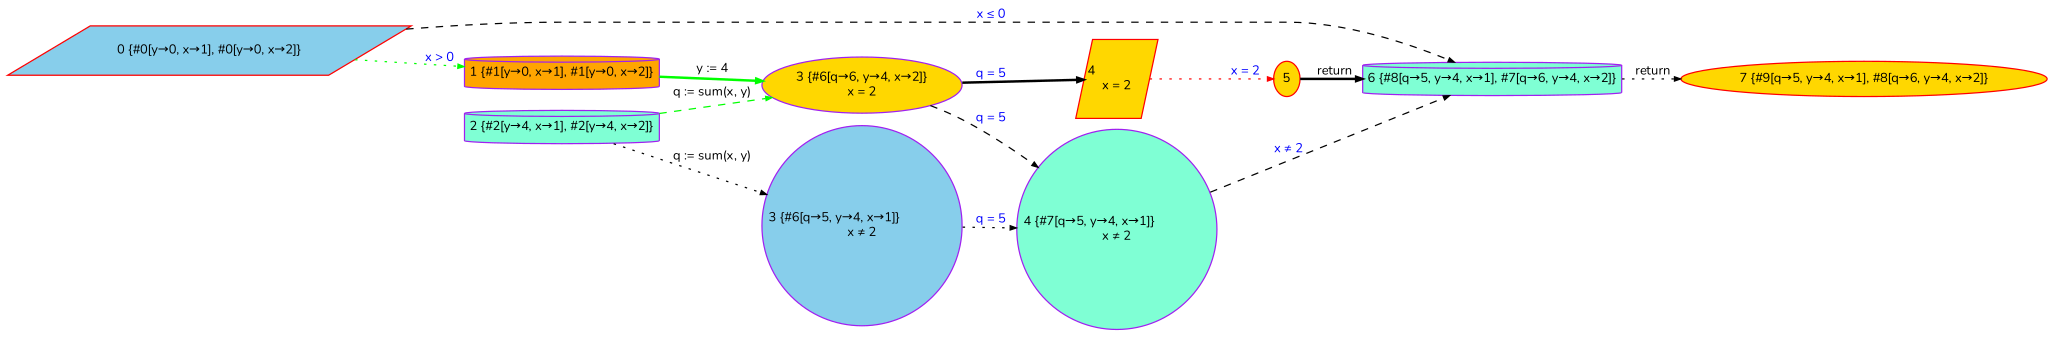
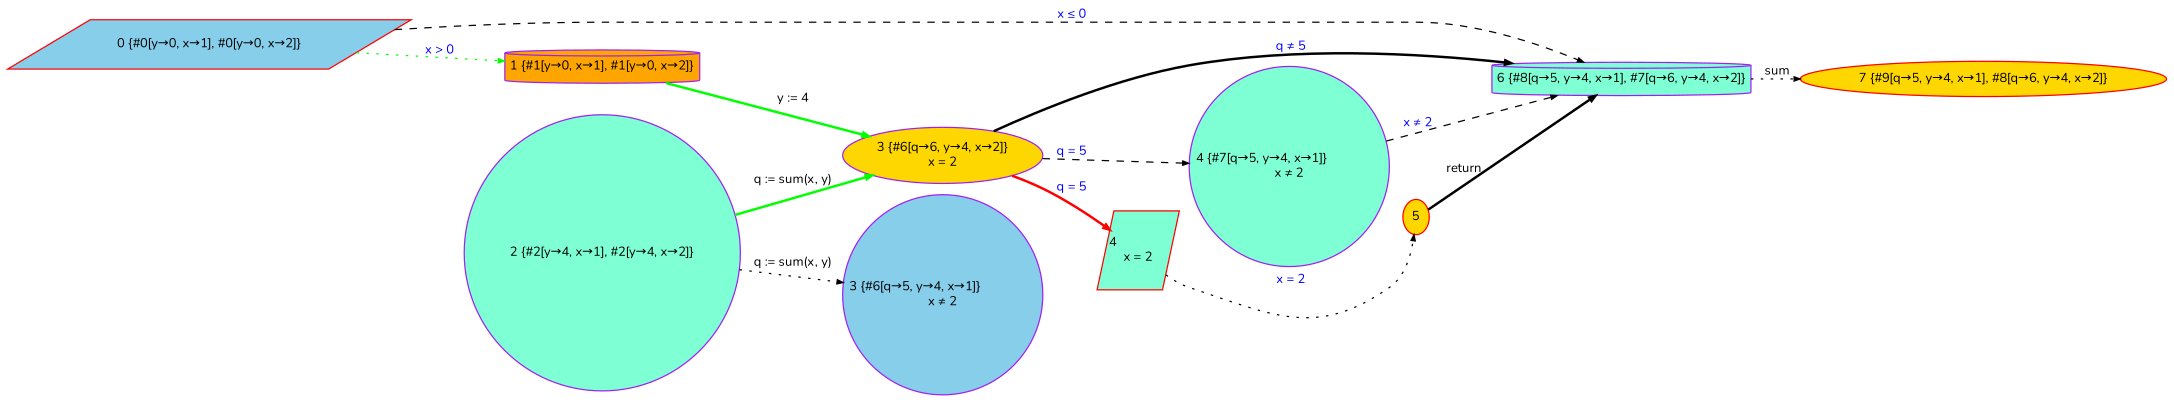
edge "3 {#6[q→6, y→4, x→2]} x = 2" -> "6 {#8[q→5, y→4, x→1], #7[q→6, y→4, x→2]}": added, label "q ≠ 5"
edge "6 {#8[q→5, y→4, x→1], #7[q→6, y→4, x→2]}" -> "7 {#9[q→5, y→4, x→1], #8[q→6, y→4, x→2]}": label " return" -> " sum"
node "4 x = 2": fillcolor gold -> aquamarine
edge "4 x = 2" -> "5": color #ff0000 -> black
edge "3 {#6[q→6, y→4, x→2]} x = 2" -> "4 x = 2": color black -> #ff0000
edge "2 {#2[y→4, x→1], #2[y→4, x→2]}" -> "3 {#6[q→6, y→4, x→2]} x = 2": style dashed -> bold
node "2 {#2[y→4, x→1], #2[y→4, x→2]}": shape cylinder -> circle
edge "3 {#6[q→5, y→4, x→1]} x ≠ 2" -> "4 {#7[q→5, y→4, x→1]} x ≠ 2": removed, label "q = 5"
